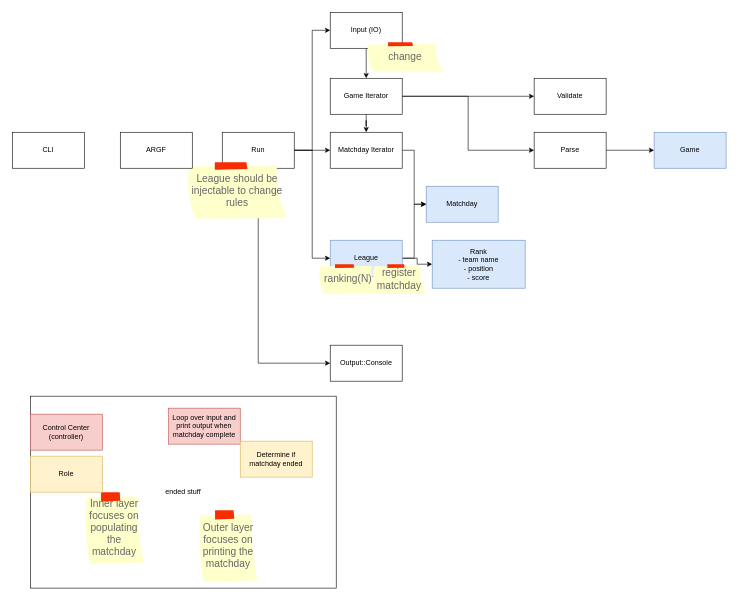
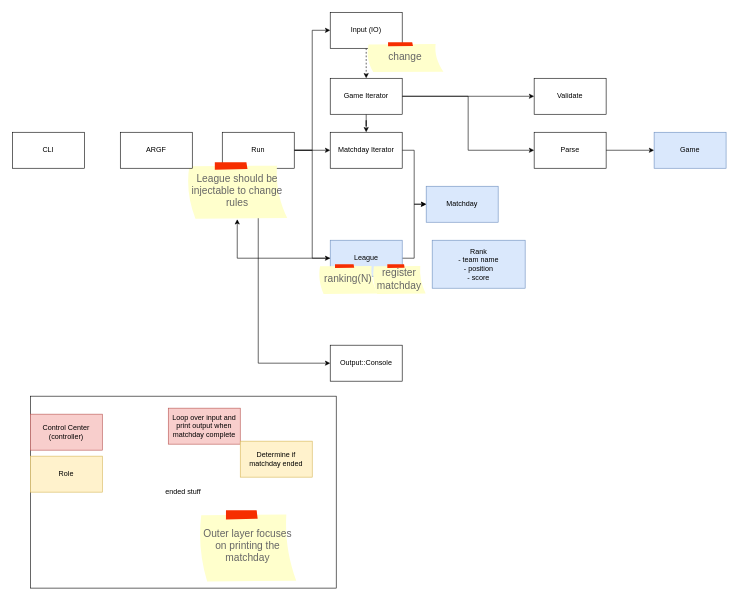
edge "Input (IO)" -> "Game Iterator": style solid -> dashed
edge "League" -> "Rank - team name - position - score": now "League" -> "League should be injectable to change rules"
node "Inner layer focuses on populating the matchday": removed
node "Outer layer focuses on printing the matchday": size 60x72 -> 99x72
